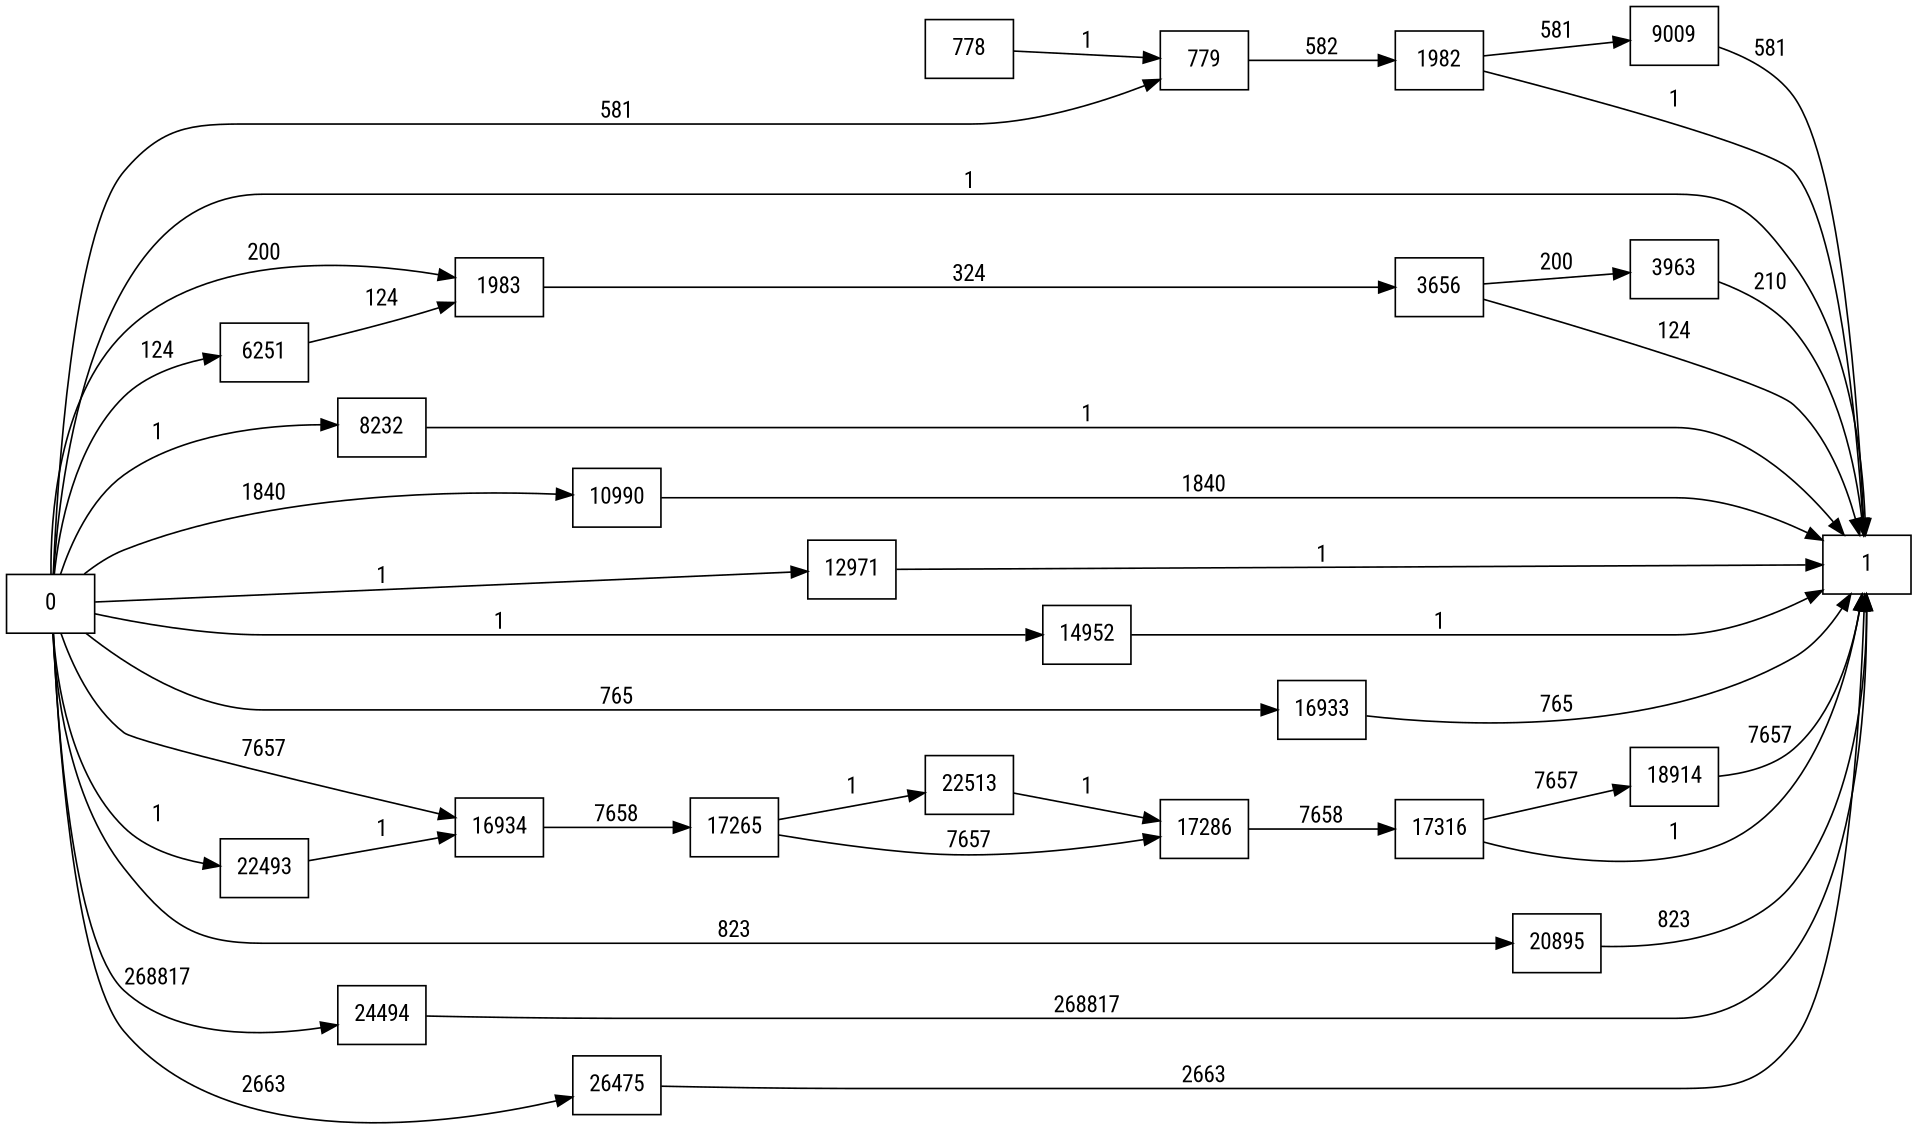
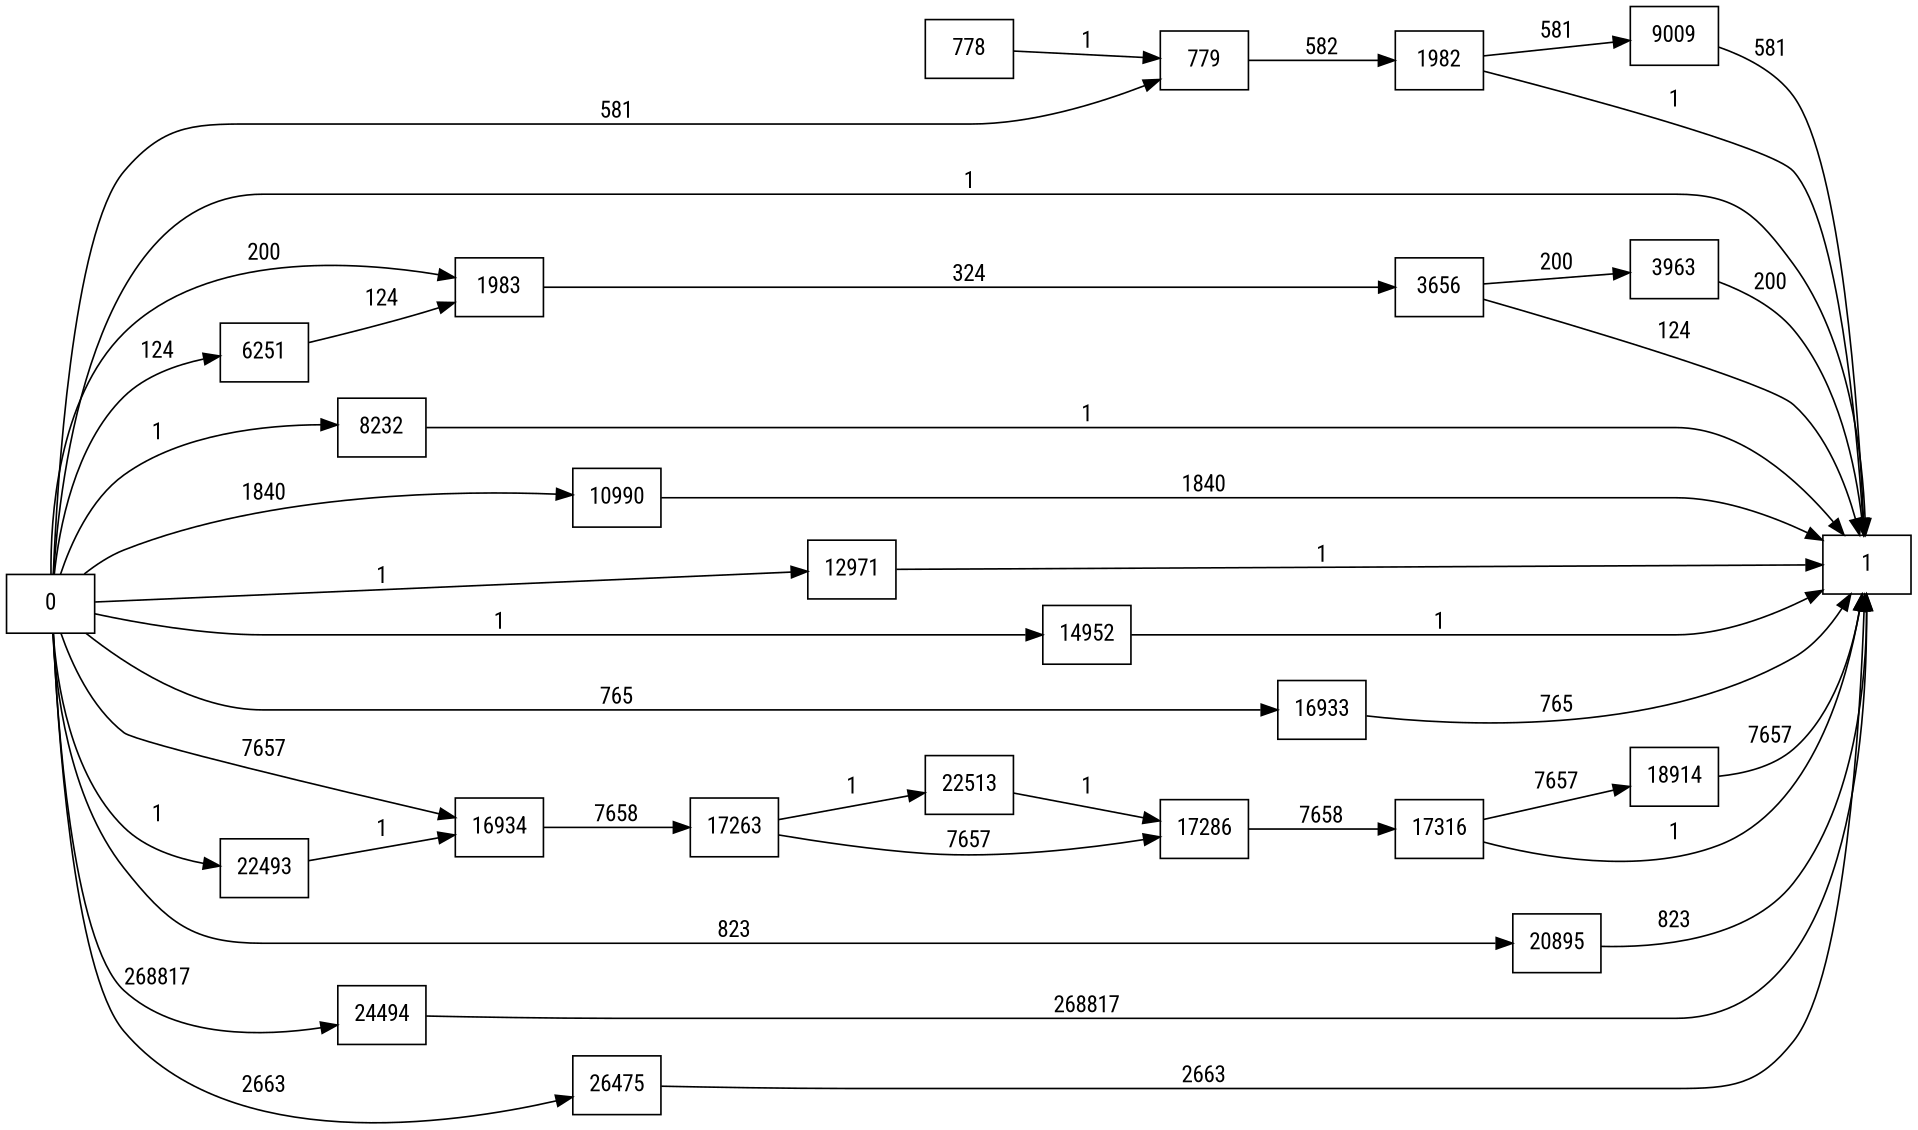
edge "3963" -> "1": label "210" -> "200"
node "17265": label "17265" -> "17263"
